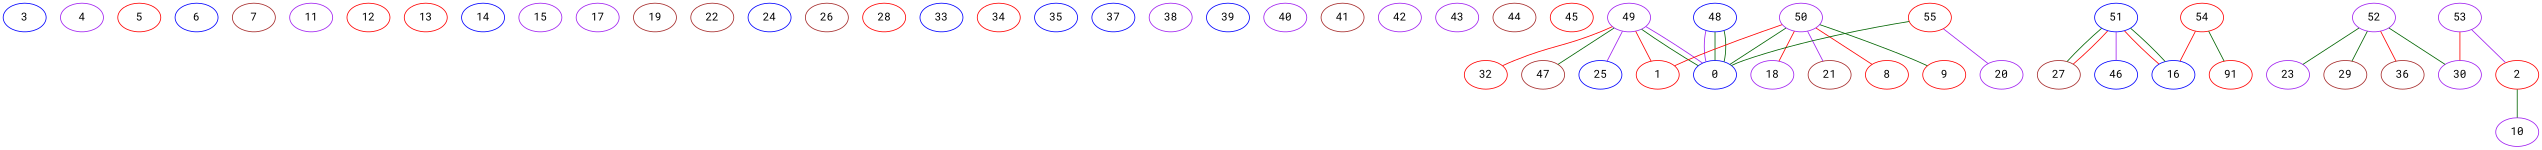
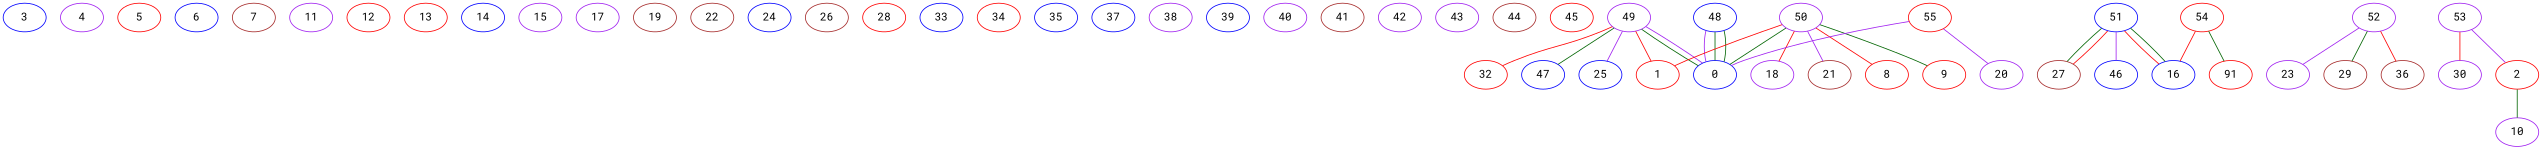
edge "55" -- "0": color darkgreen -> purple
edge "52" -- "23": color darkgreen -> purple
edge "52" -- "30": removed
node "47": color brown -> blue
